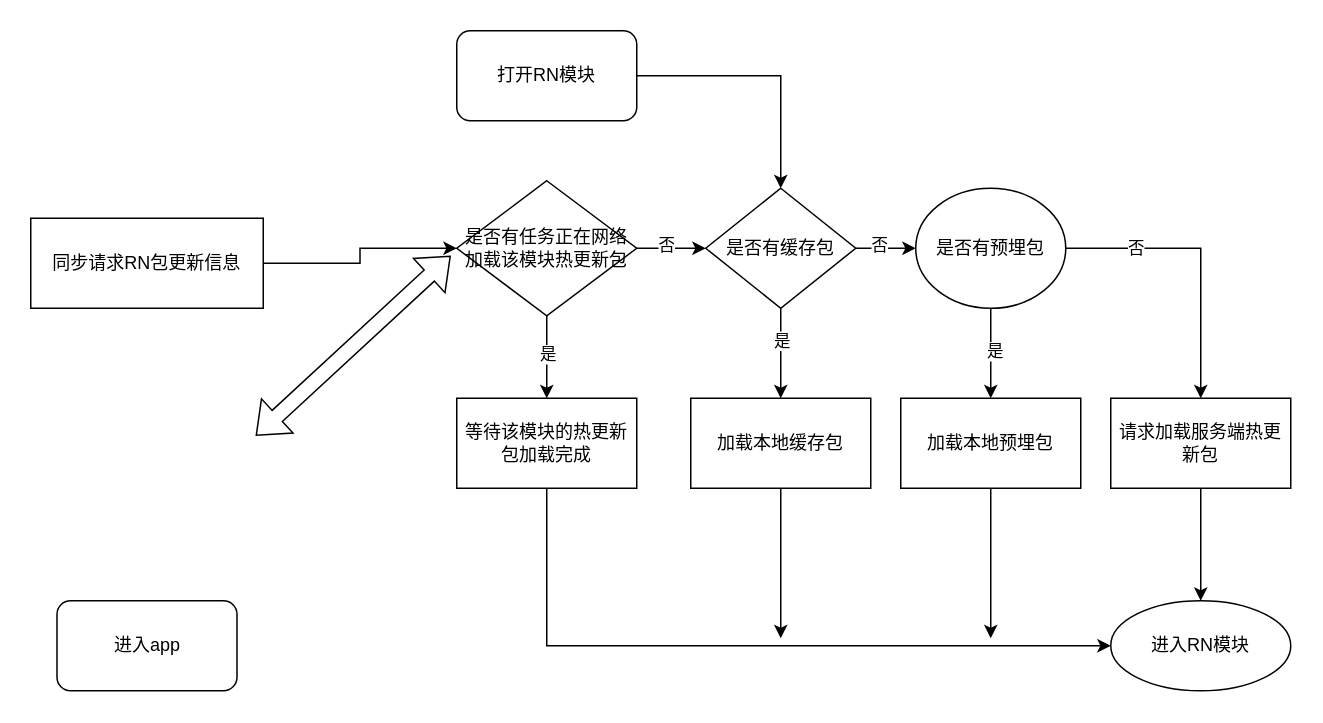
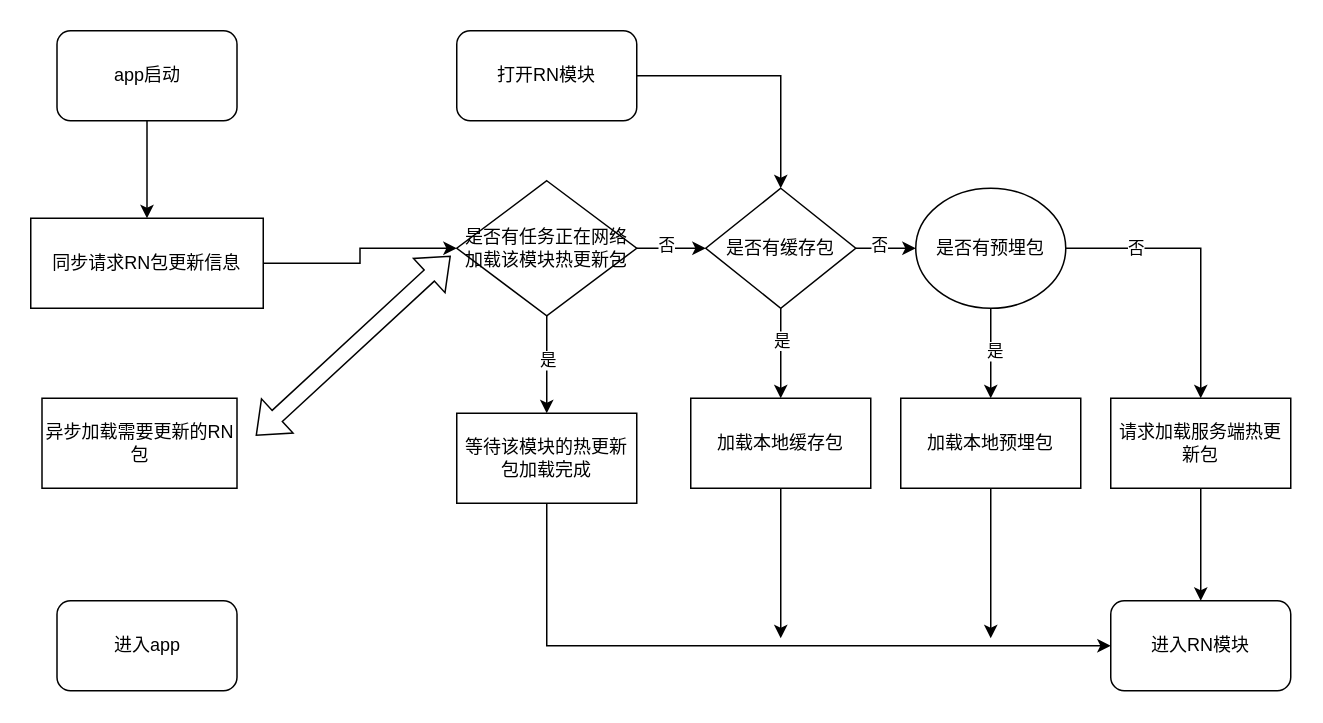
node "app启动": added
edge "app启动" -> "同步请求RN包更新信息": added
node "异步加载需要更新的RN包": added
node "等待该模块的热更新包加载完成": moved (547, 443) -> (547, 458)
node "进入RN模块": shape ellipse -> rounded rectangle
